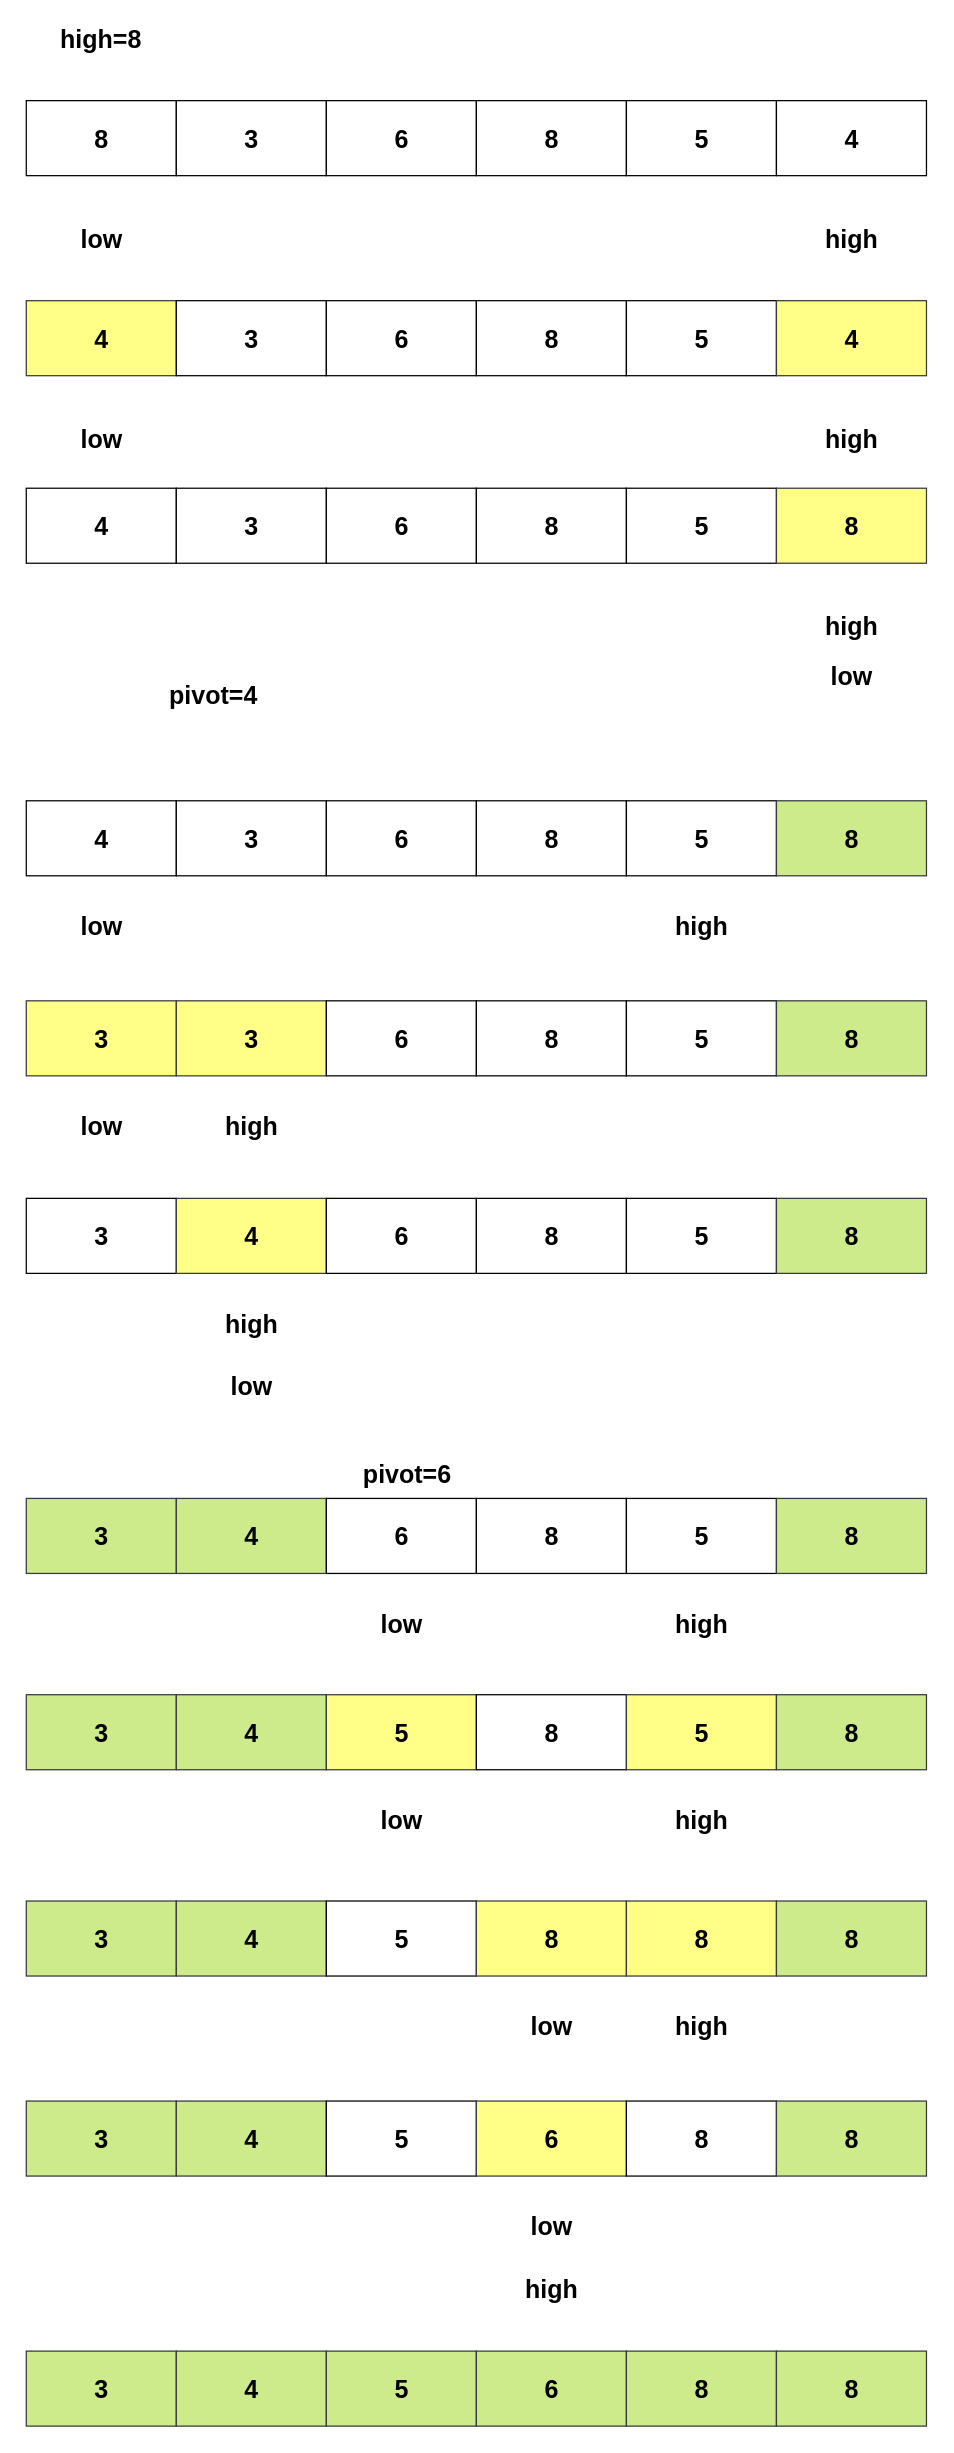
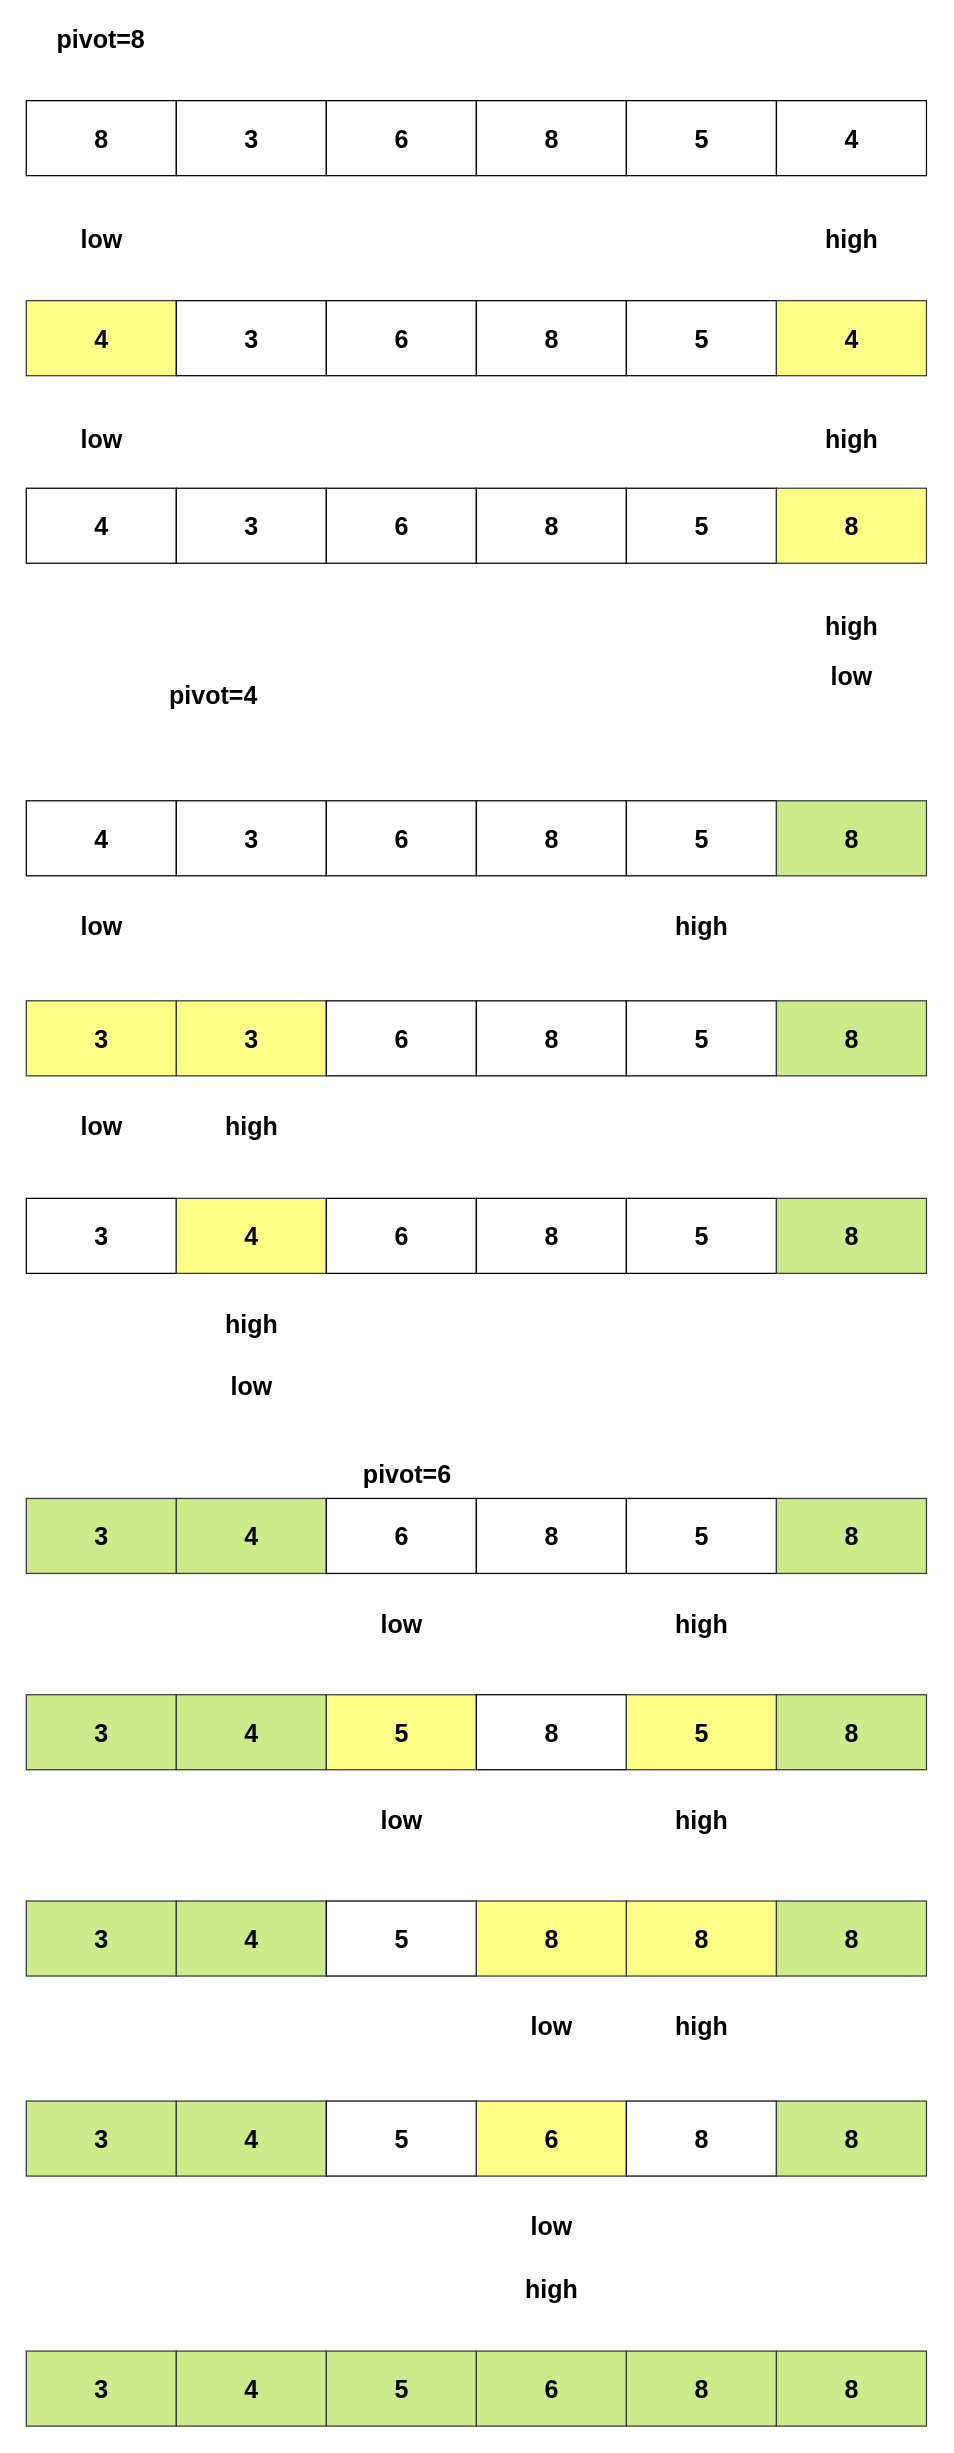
node "high=8": label "high=8" -> "pivot=8"
